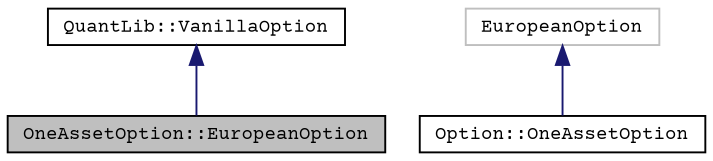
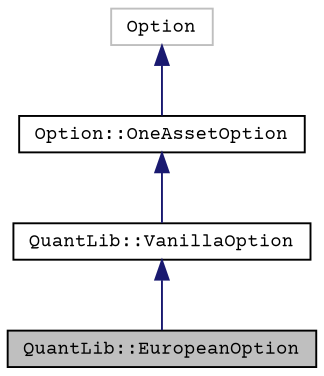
node "EuropeanOption": label "EuropeanOption" -> "Option"
node "OneAssetOption::EuropeanOption": label "OneAssetOption::EuropeanOption" -> "QuantLib::EuropeanOption"
edge "QuantLib::VanillaOption" -> "Option::OneAssetOption": added
